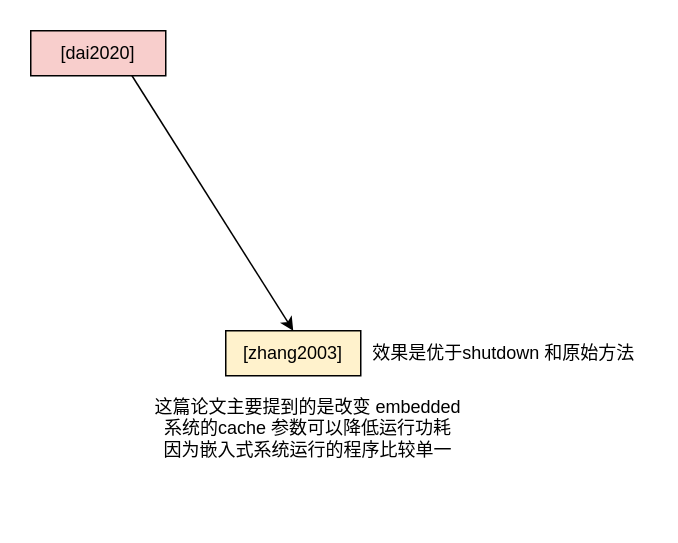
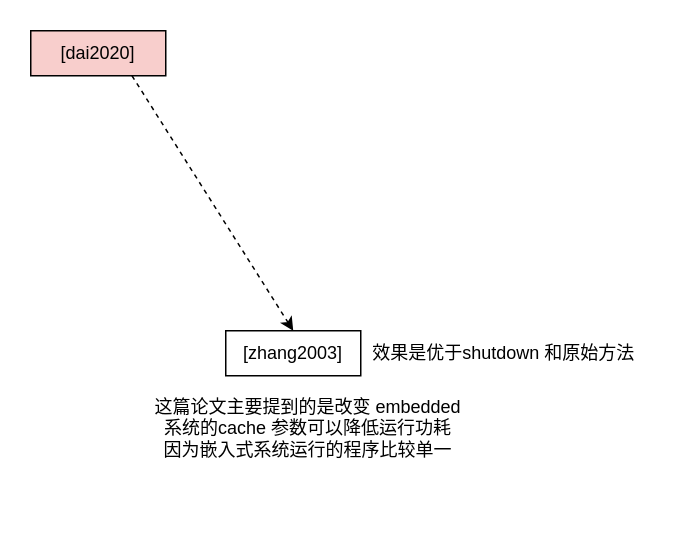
edge "[dai2020]" -> "[zhang2003]": style solid -> dashed
node "[zhang2003]": fillcolor #fff2cc -> #ffffff
